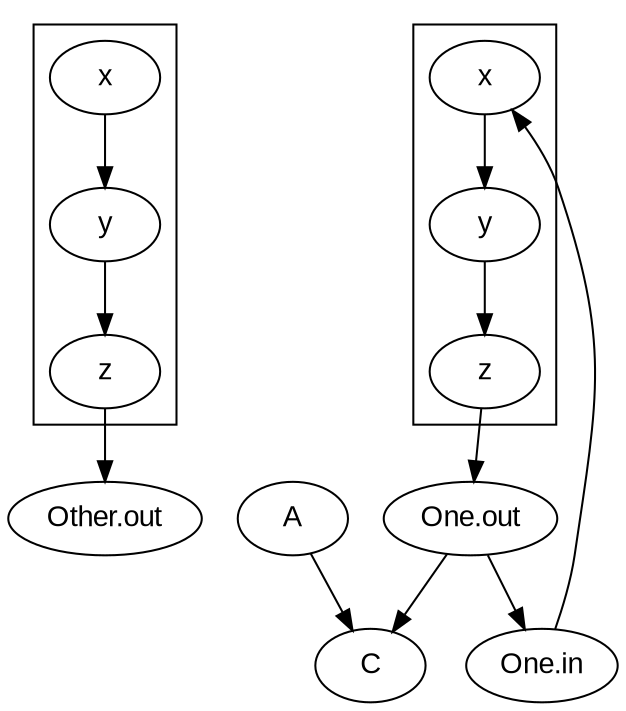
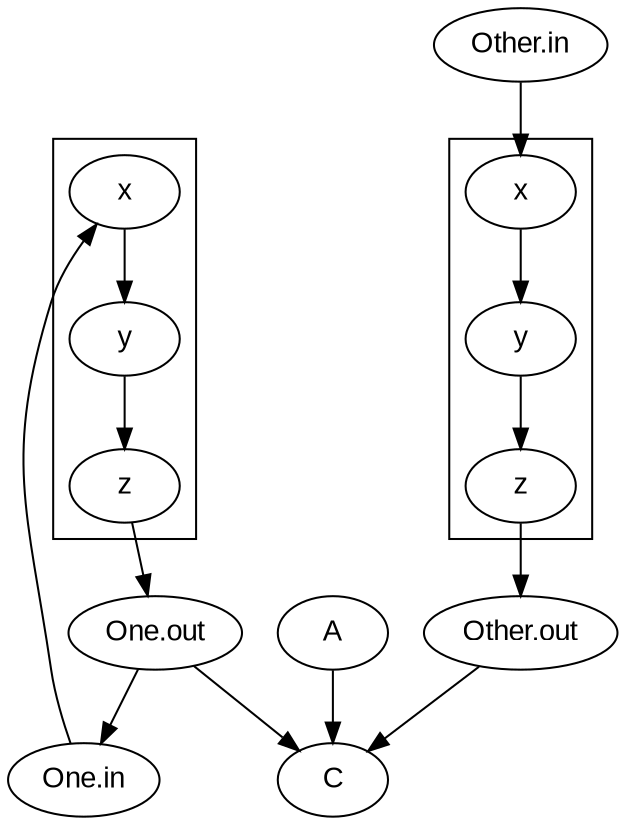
node "Other.in": added
edge "Other.out" -> "C": added
